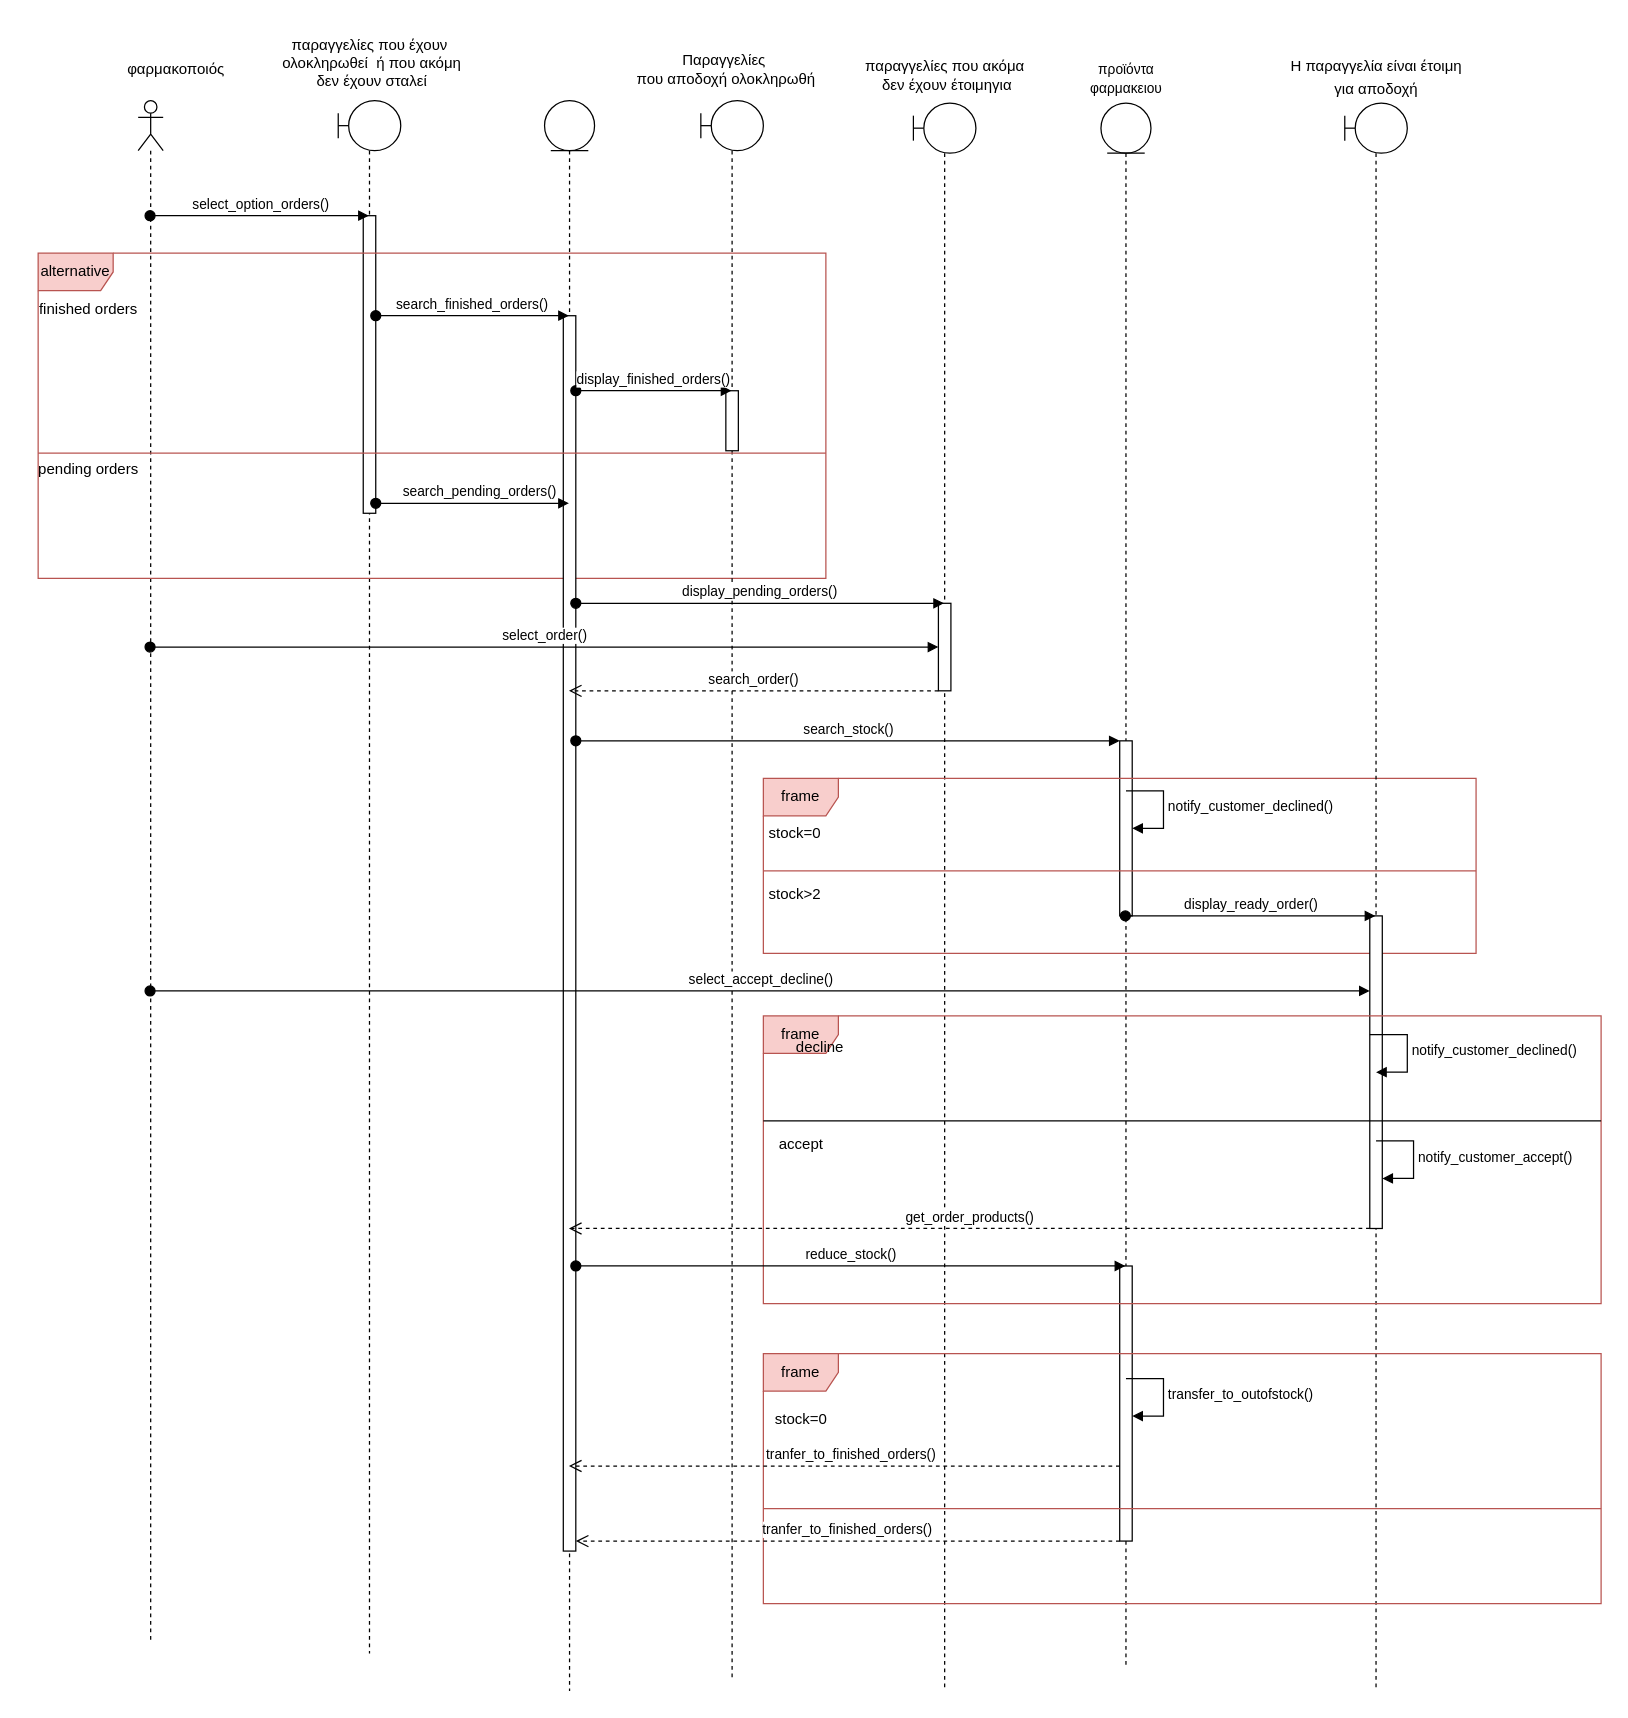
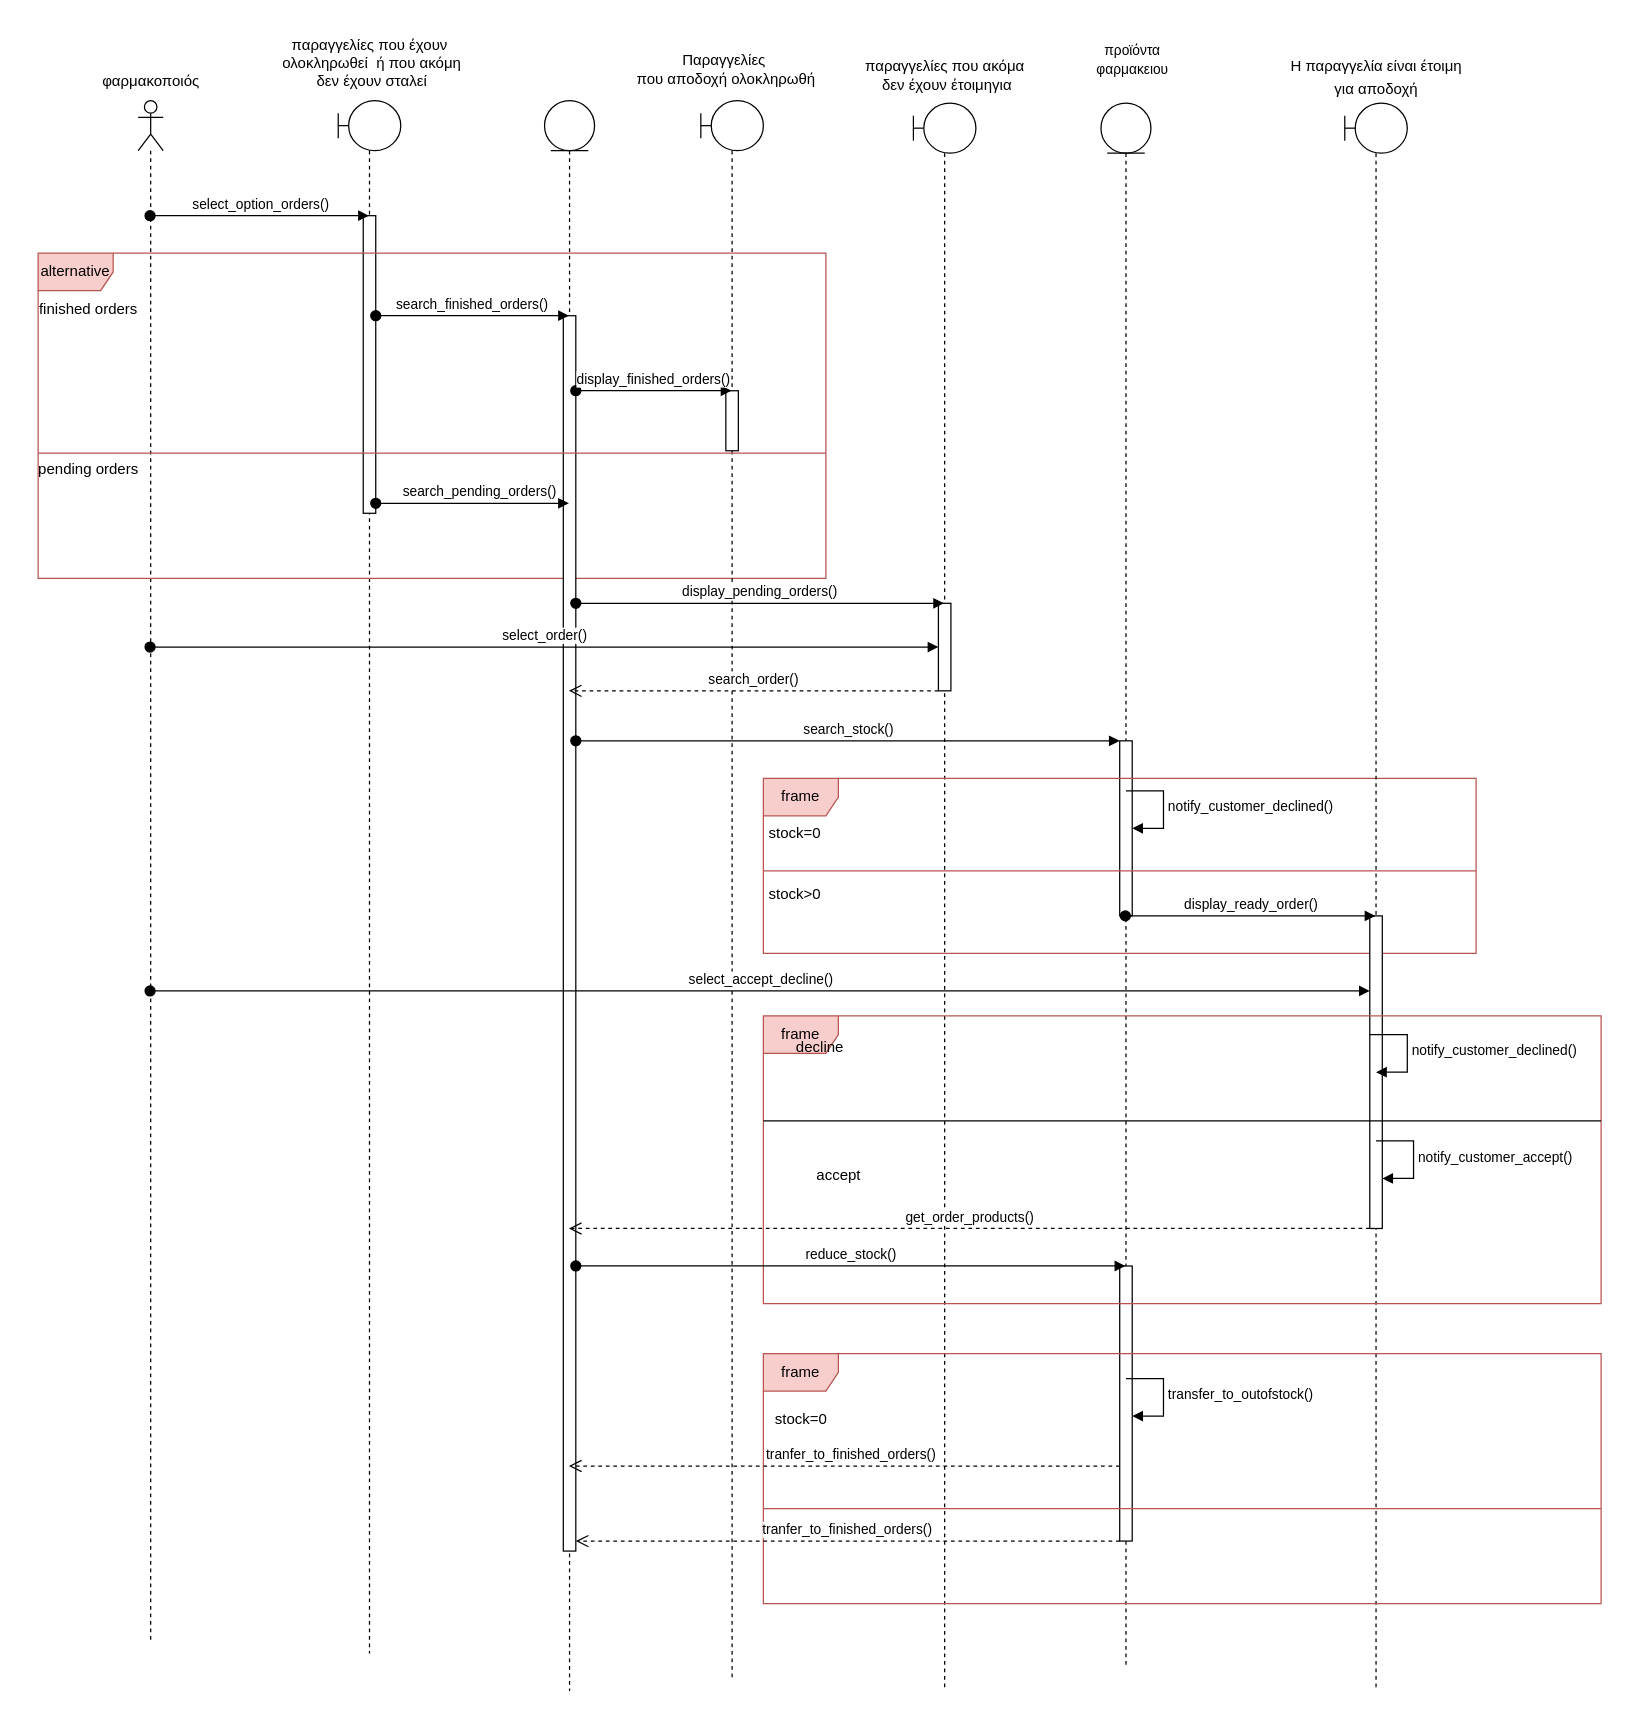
node "φαρμακοποιός": moved (176, 69) -> (151, 82)
node "προϊόνταφαρμακειου": moved (1126, 78) -> (1132, 59)
node "stock>2": label "stock>2" -> "stock>0"
node "accept": moved (801, 1144) -> (838, 1176)
